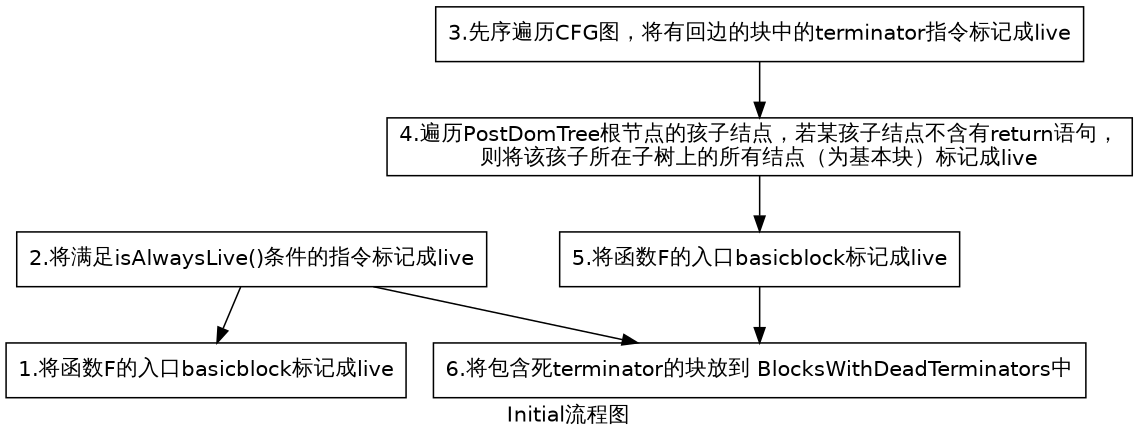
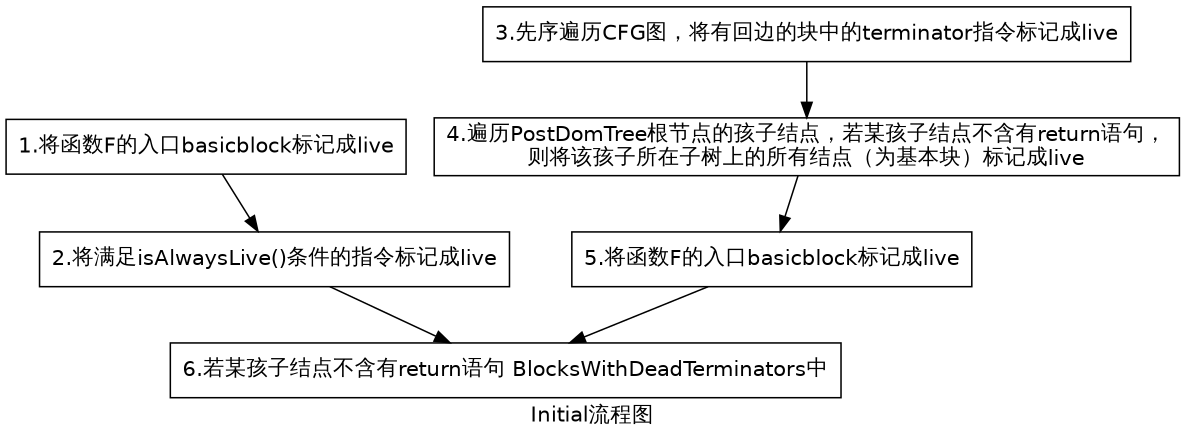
edge "2.将满足isAlwaysLive()条件的指令标记成live" -> "1.将函数F的入口basicblock标记成live": reversed
node "6.将包含死terminator的块放到 BlocksWithDeadTerminators中": label "6.将包含死terminator的块放到 BlocksWithDeadTerminators中" -> "6.若某孩子结点不含有return语句 BlocksWithDeadTerminators中"
